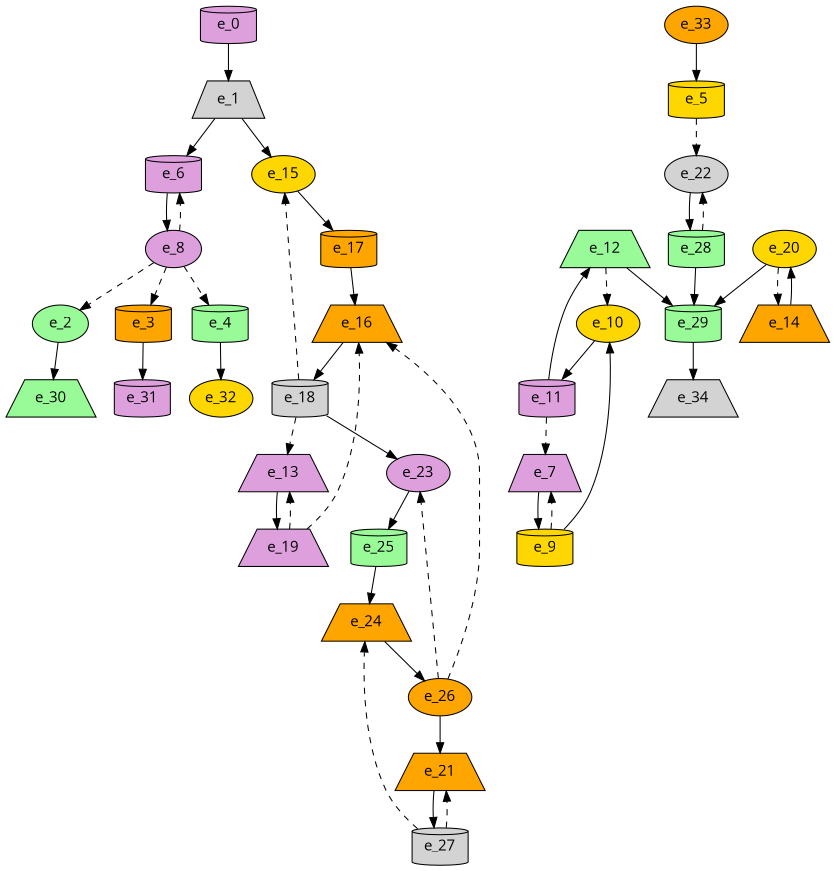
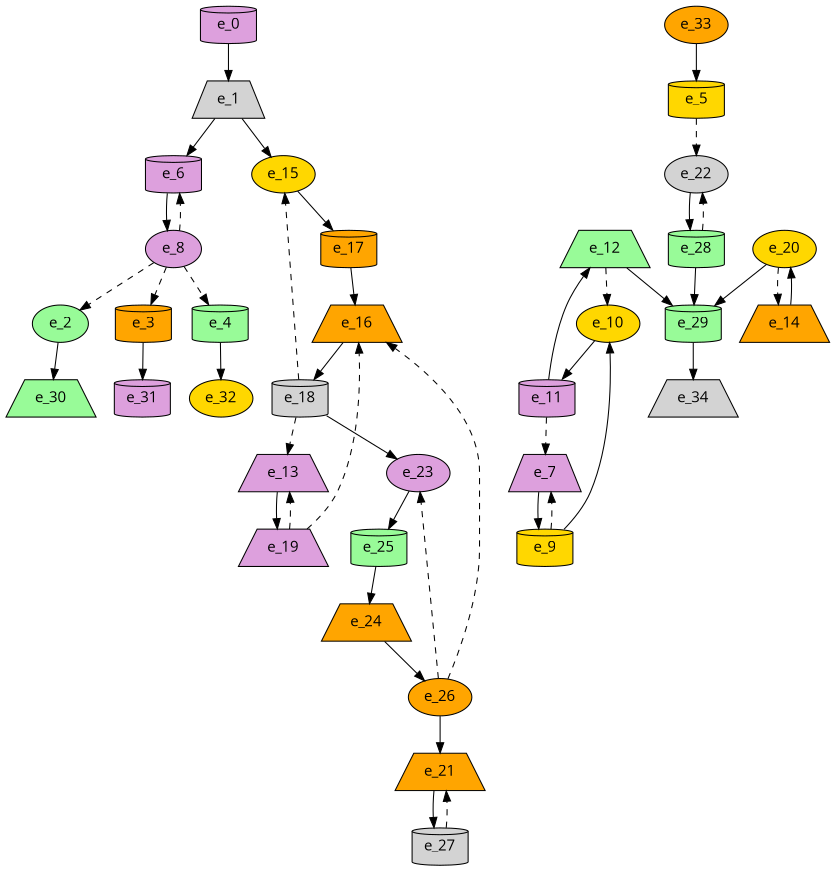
edge "e_27" -> "e_24": removed
